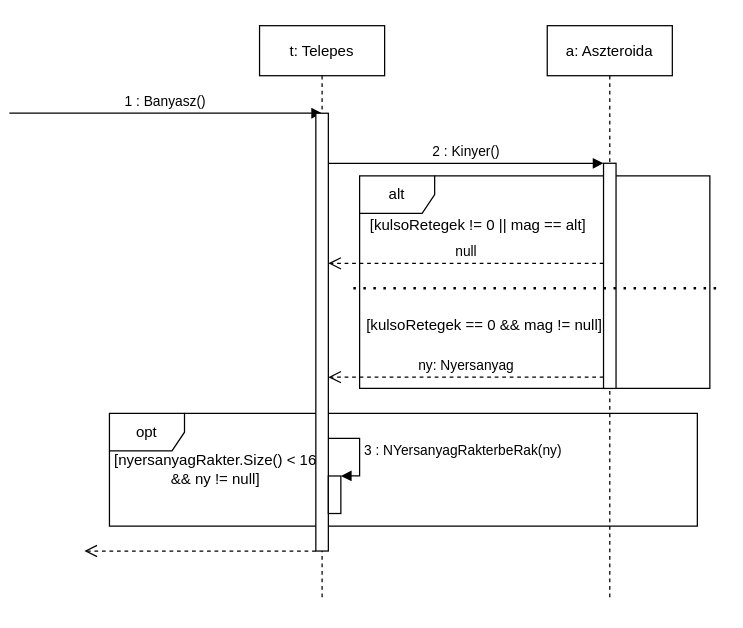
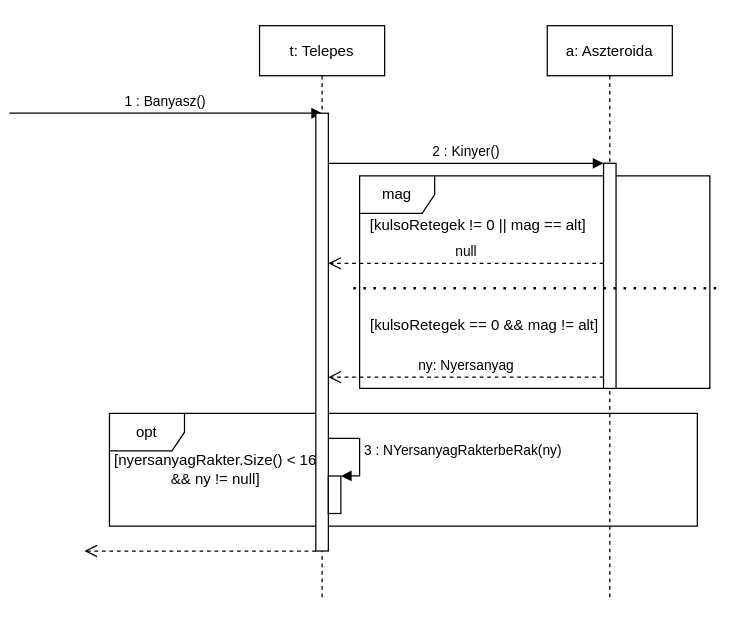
node "alt": label "alt" -> "mag"
node "[kulsoRetegek == 0 && mag != null]": label "[kulsoRetegek == 0 && mag != null]" -> "[kulsoRetegek == 0 && mag != alt]"
